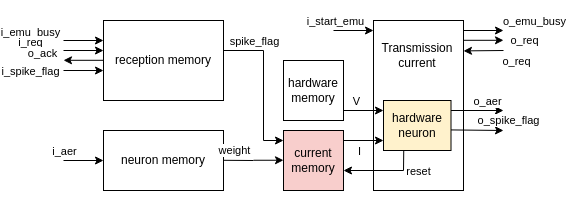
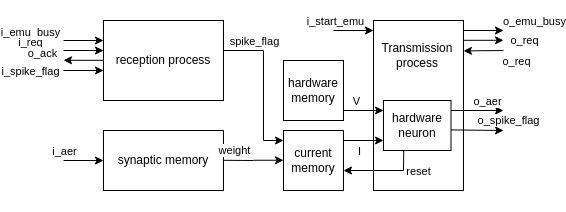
node "Transmission current": label "Transmission current" -> "Transmission process"
node "reception memory": label "reception memory" -> "reception process"
node "hardware neuron": fillcolor #fff2cc -> #ffffff
node "neuron memory": label "neuron memory" -> "synaptic memory"
node "current memory": fillcolor #f8cecc -> #ffffff
